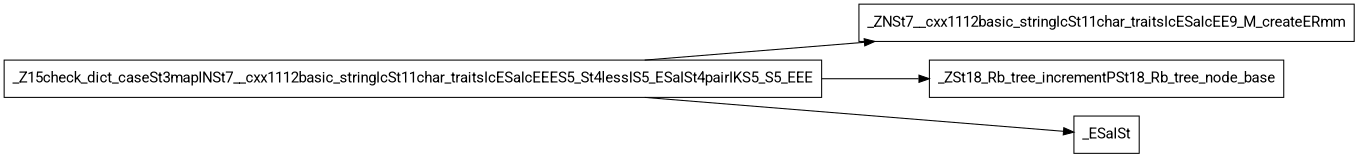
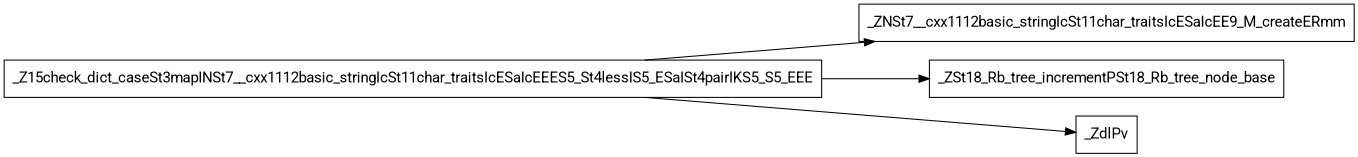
node "_ESaISt": label "_ESaISt" -> "_ZdlPv"
